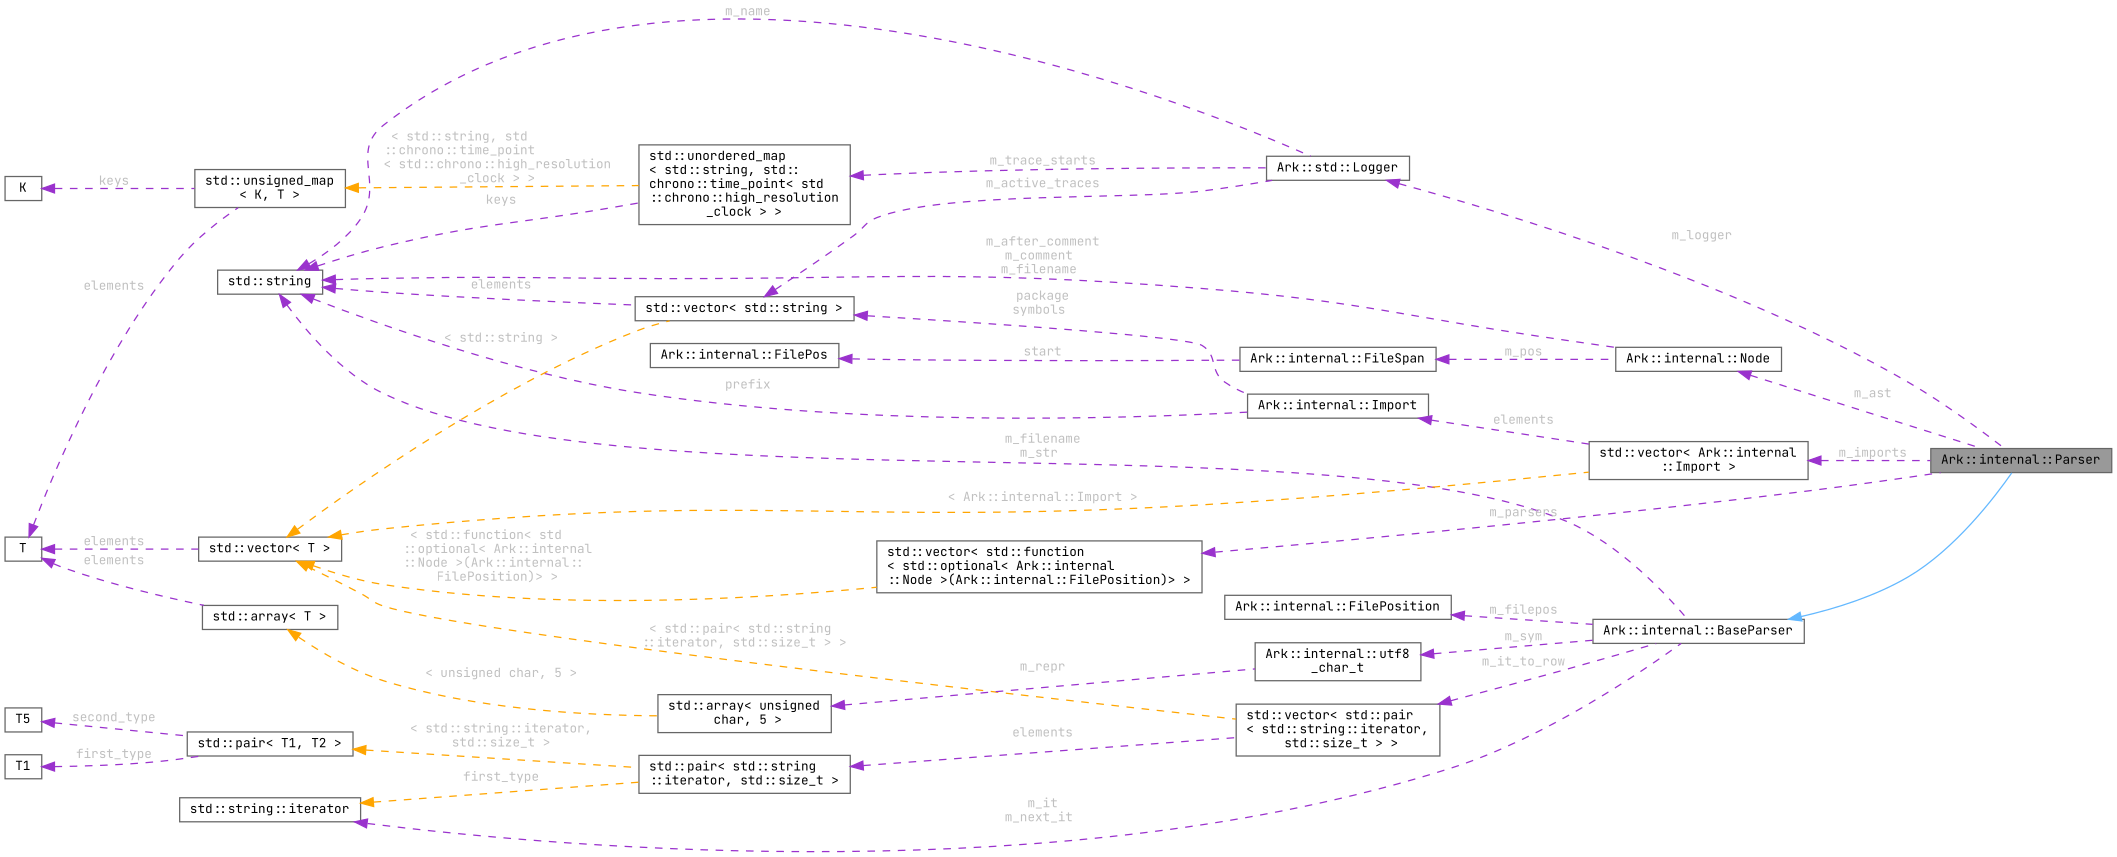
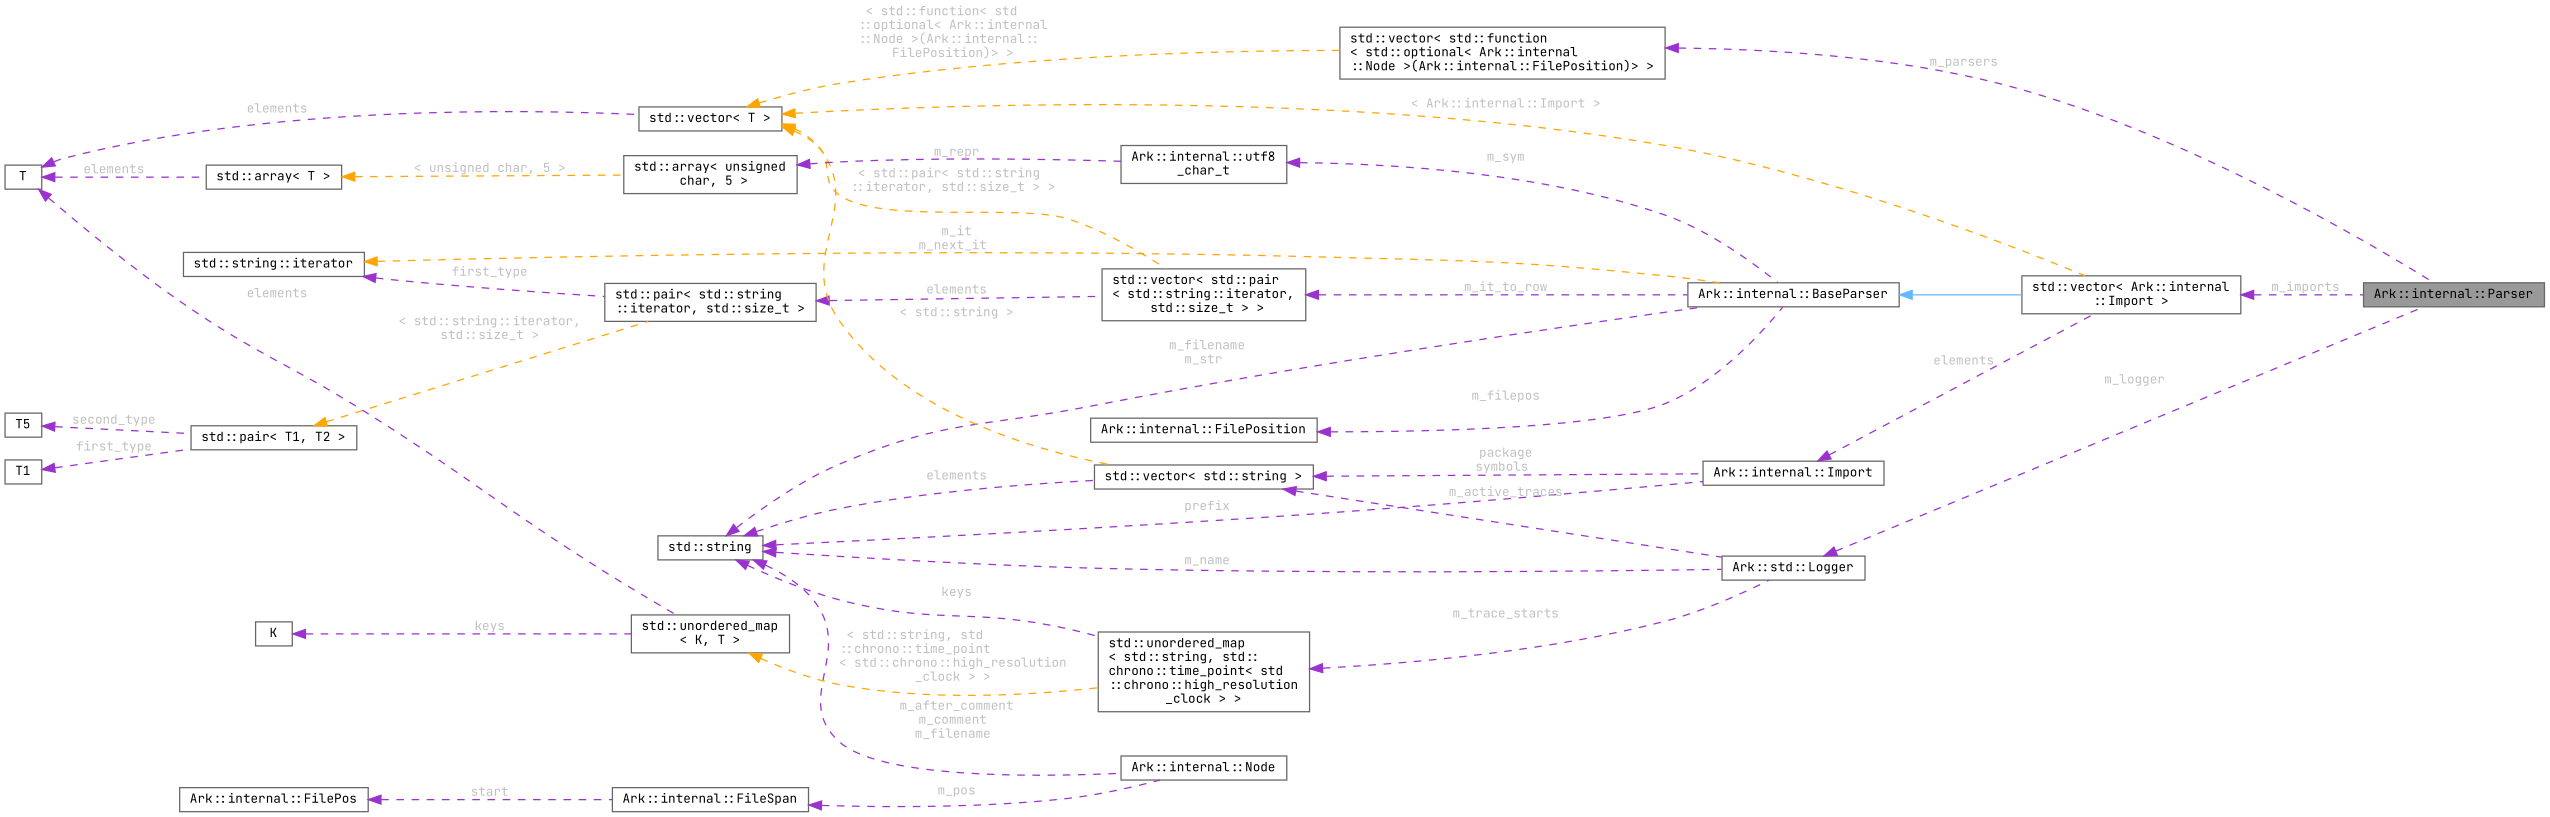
node "std::unsigned_map < K, T >": label "std::unsigned_map < K, T >" -> "std::unordered_map < K, T >"
edge "Ark::internal::Parser" -> "Ark::internal::Node": removed, label "m_ast"
edge "Ark::internal::Parser" -> "Ark::internal::BaseParser": now "std::vector< Ark::internal ::Import >" -> "Ark::internal::BaseParser"
edge "std::pair< std::string ::iterator, std::size_t >" -> "std::string::iterator": color orange -> darkorchid3
edge "Ark::internal::BaseParser" -> "std::string::iterator": color darkorchid3 -> orange
